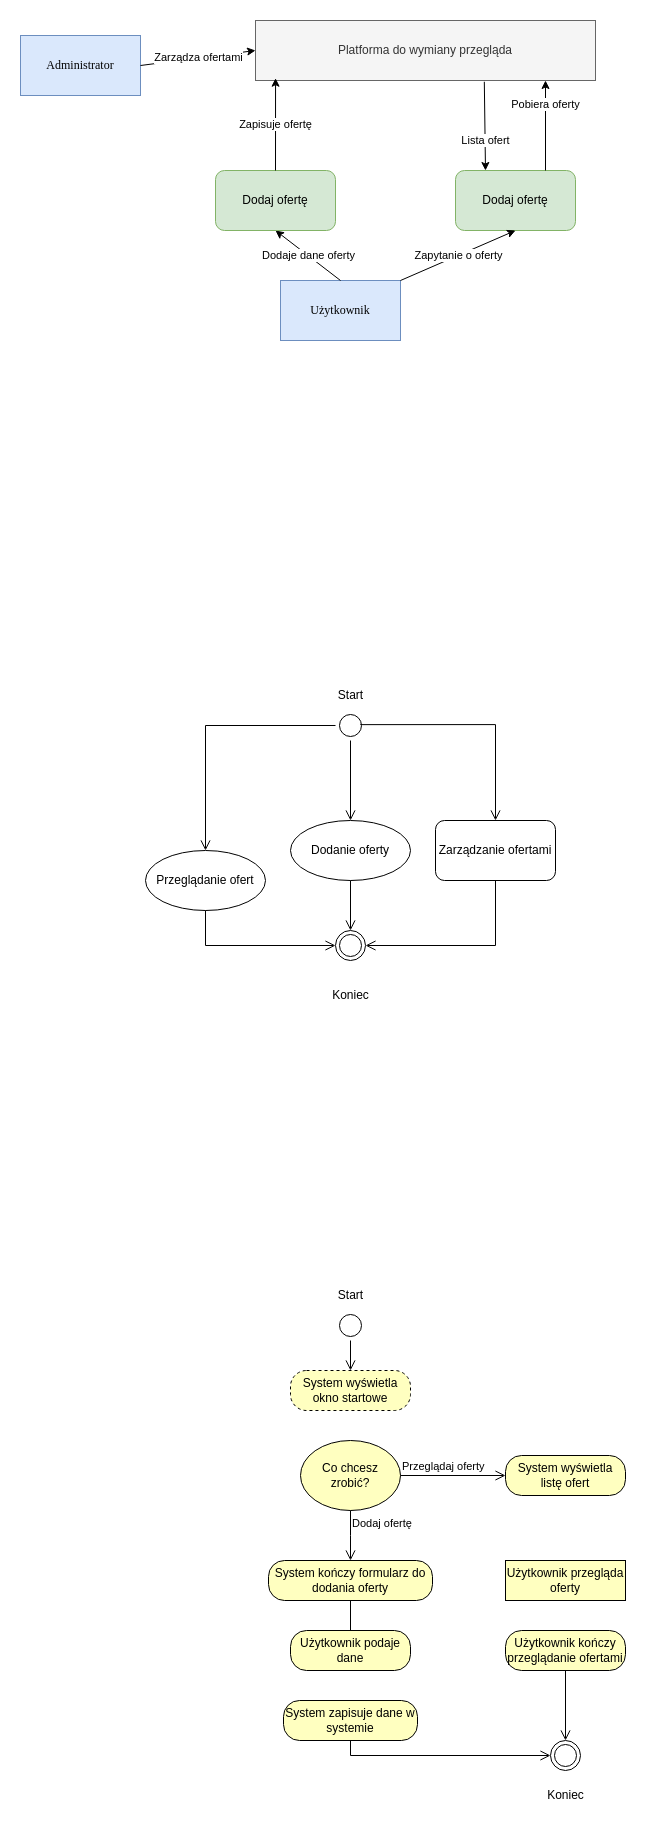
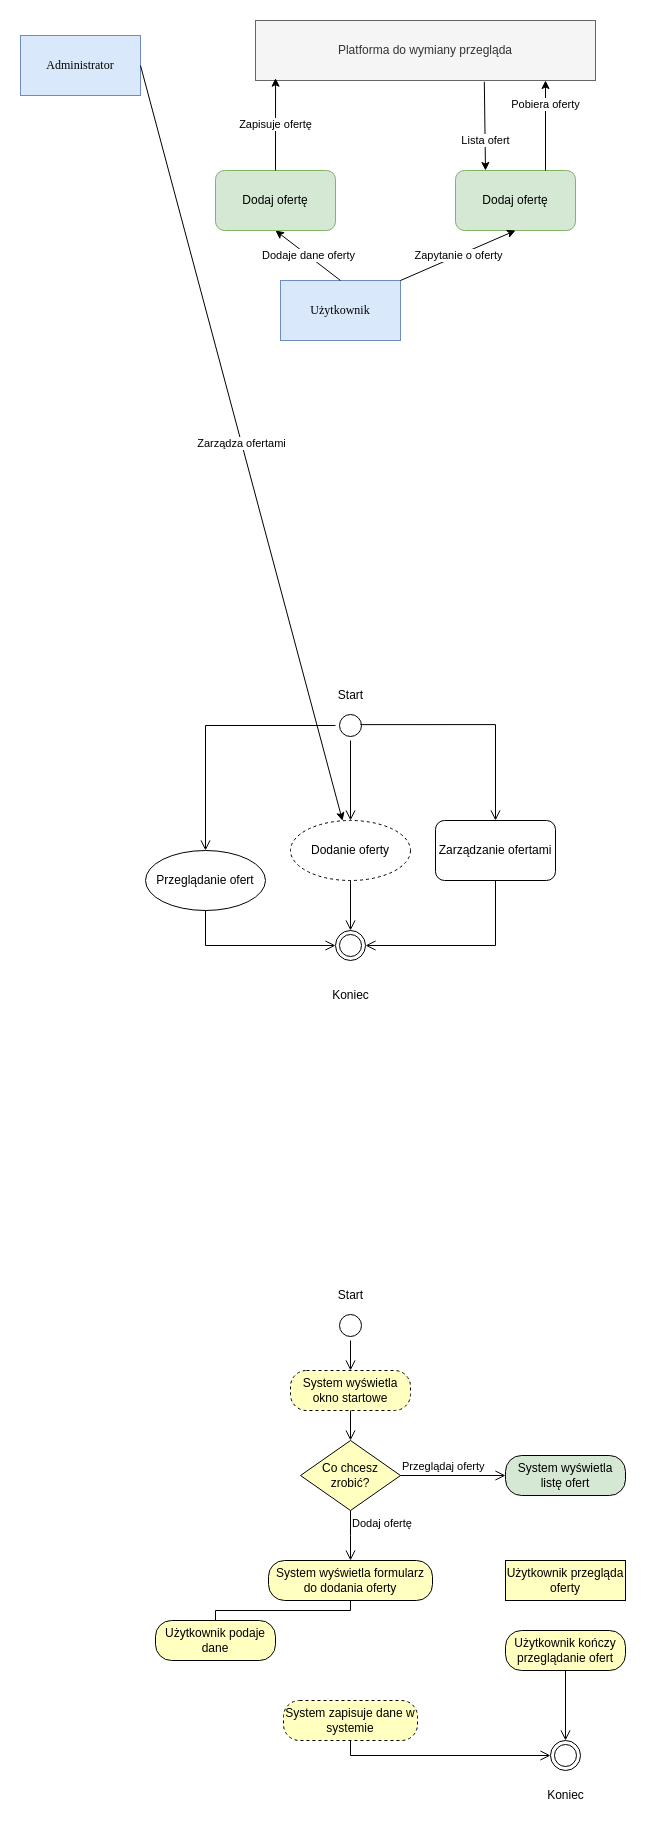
edge "Administrator" -> "Platforma do wymiany przegląda": now "Administrator" -> "Dodanie oferty"
node "Dodanie oferty": style solid -> dashed
edge "System wyświetla okno startowe" -> "Co chcesz zrobić?": added
node "Co chcesz zrobić?": shape ellipse -> diamond
node "System wyświetla listę ofert": fillcolor #ffffc0 -> #d5e8d4
node "System kończy formularz do dodania oferty": label "System kończy formularz do dodania oferty" -> "System wyświetla formularz do dodania oferty"
node "Użytkownik podaje dane": moved (351, 1651) -> (216, 1641)
node "Użytkownik kończy przeglądanie ofertami": label "Użytkownik kończy przeglądanie ofertami" -> "Użytkownik kończy przeglądanie ofert"
node "System zapisuje dane w systemie": style solid -> dashed
